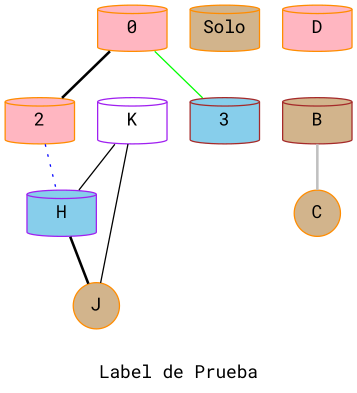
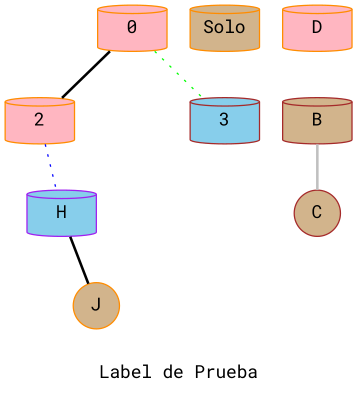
edge "0" -- "3": style solid -> dotted
node "K": removed
node "C": color darkorange -> brown
